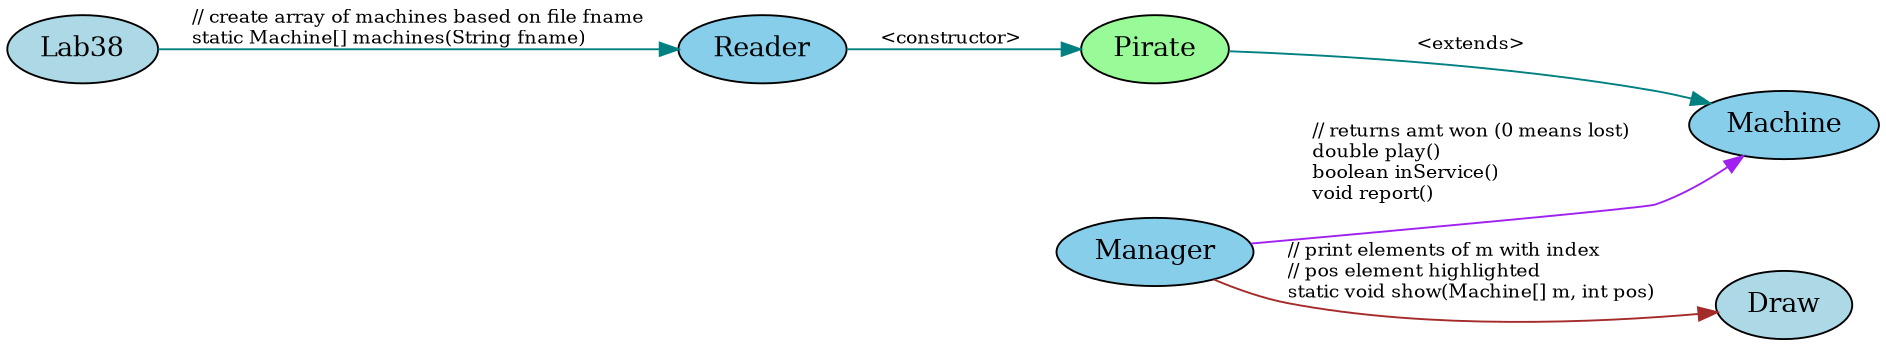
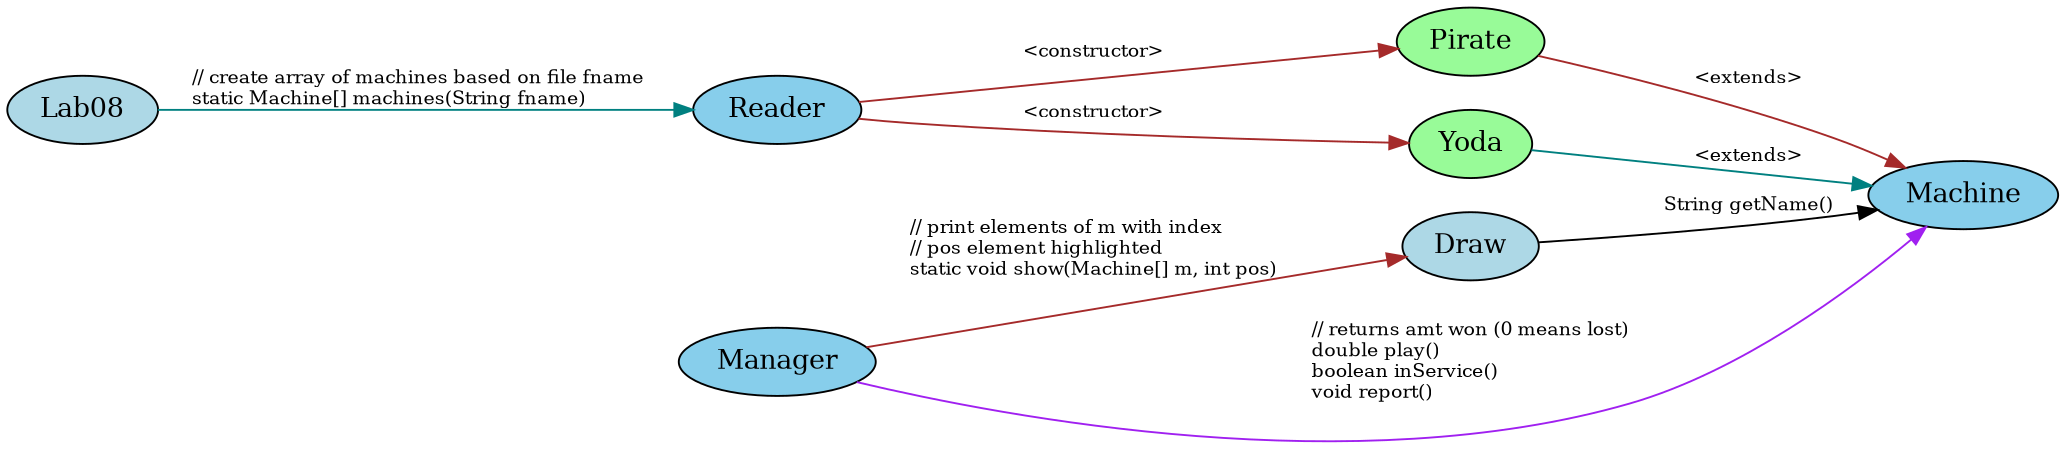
node "Lab38": label "Lab38" -> "Lab08"
edge "Reader" -> "Pirate": color teal -> brown
edge "Pirate" -> "Machine": color teal -> brown
node "Yoda": added
edge "Draw" -> "Machine": added, label "String getName()"
